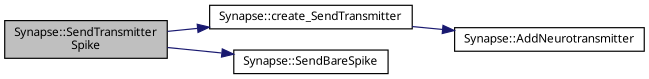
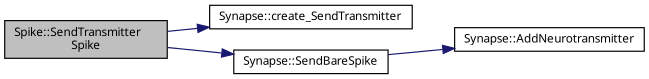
edge "Synapse::create_SendTransmitter" -> "Synapse::AddNeurotransmitter": now "Synapse::SendBareSpike" -> "Synapse::AddNeurotransmitter"
node "Synapse::SendTransmitter Spike": label "Synapse::SendTransmitter Spike" -> "Spike::SendTransmitter Spike"
